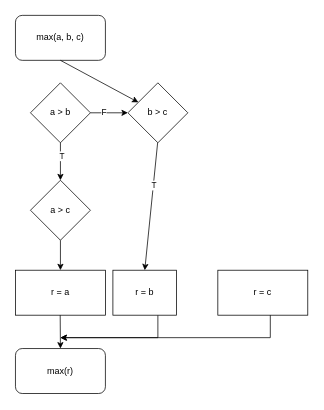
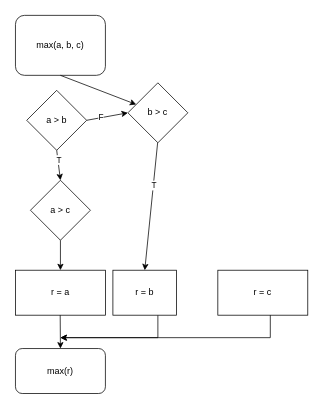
node "max(a, b, c)": size 90x45 -> 90x60
node "a > b": moved (60, 113) -> (57, 120)
